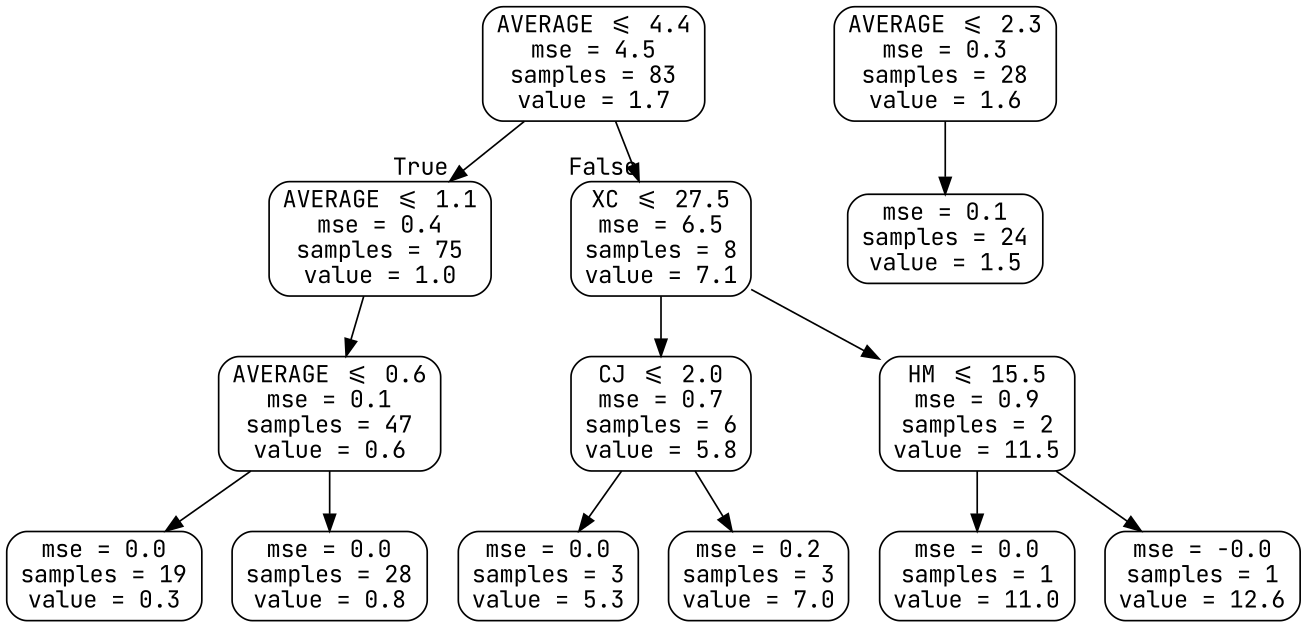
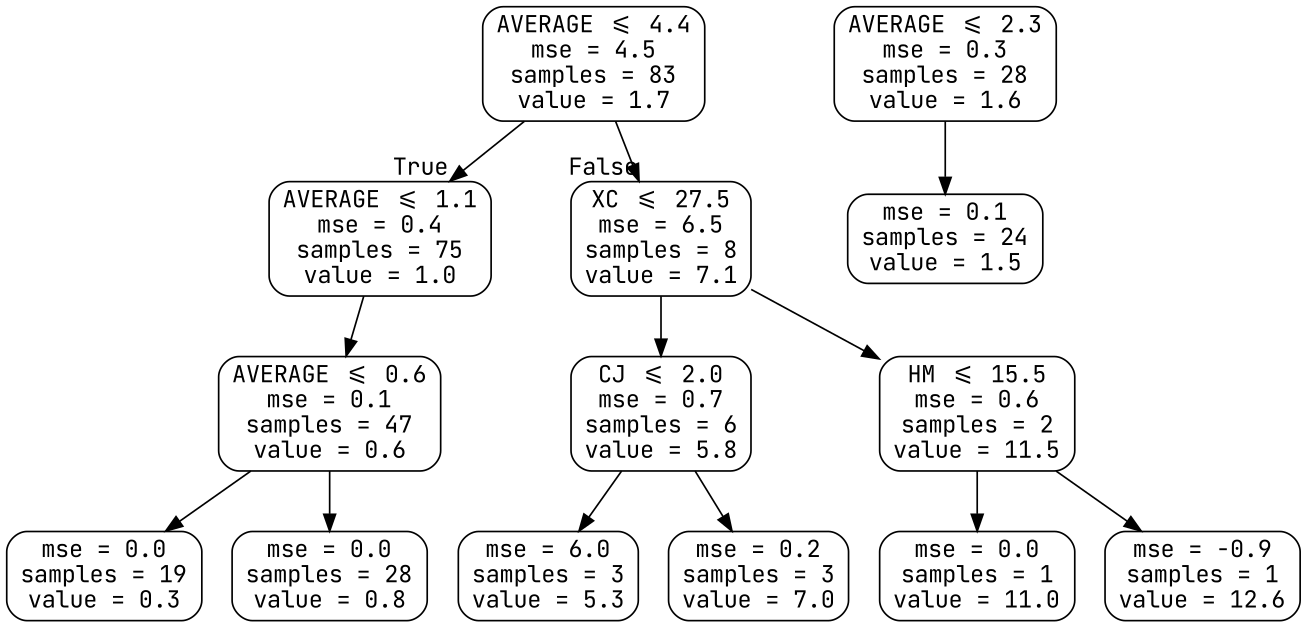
node "HM <= 15.5 mse = 0.9 samples = 2 value = 11.5": label "HM <= 15.5 mse = 0.9 samples = 2 value = 11.5" -> "HM <= 15.5 mse = 0.6 samples = 2 value = 11.5"
node "mse = 0.0 samples = 3 value = 5.3": label "mse = 0.0 samples = 3 value = 5.3" -> "mse = 6.0 samples = 3 value = 5.3"
node "mse = -0.0 samples = 1 value = 12.6": label "mse = -0.0 samples = 1 value = 12.6" -> "mse = -0.9 samples = 1 value = 12.6"
